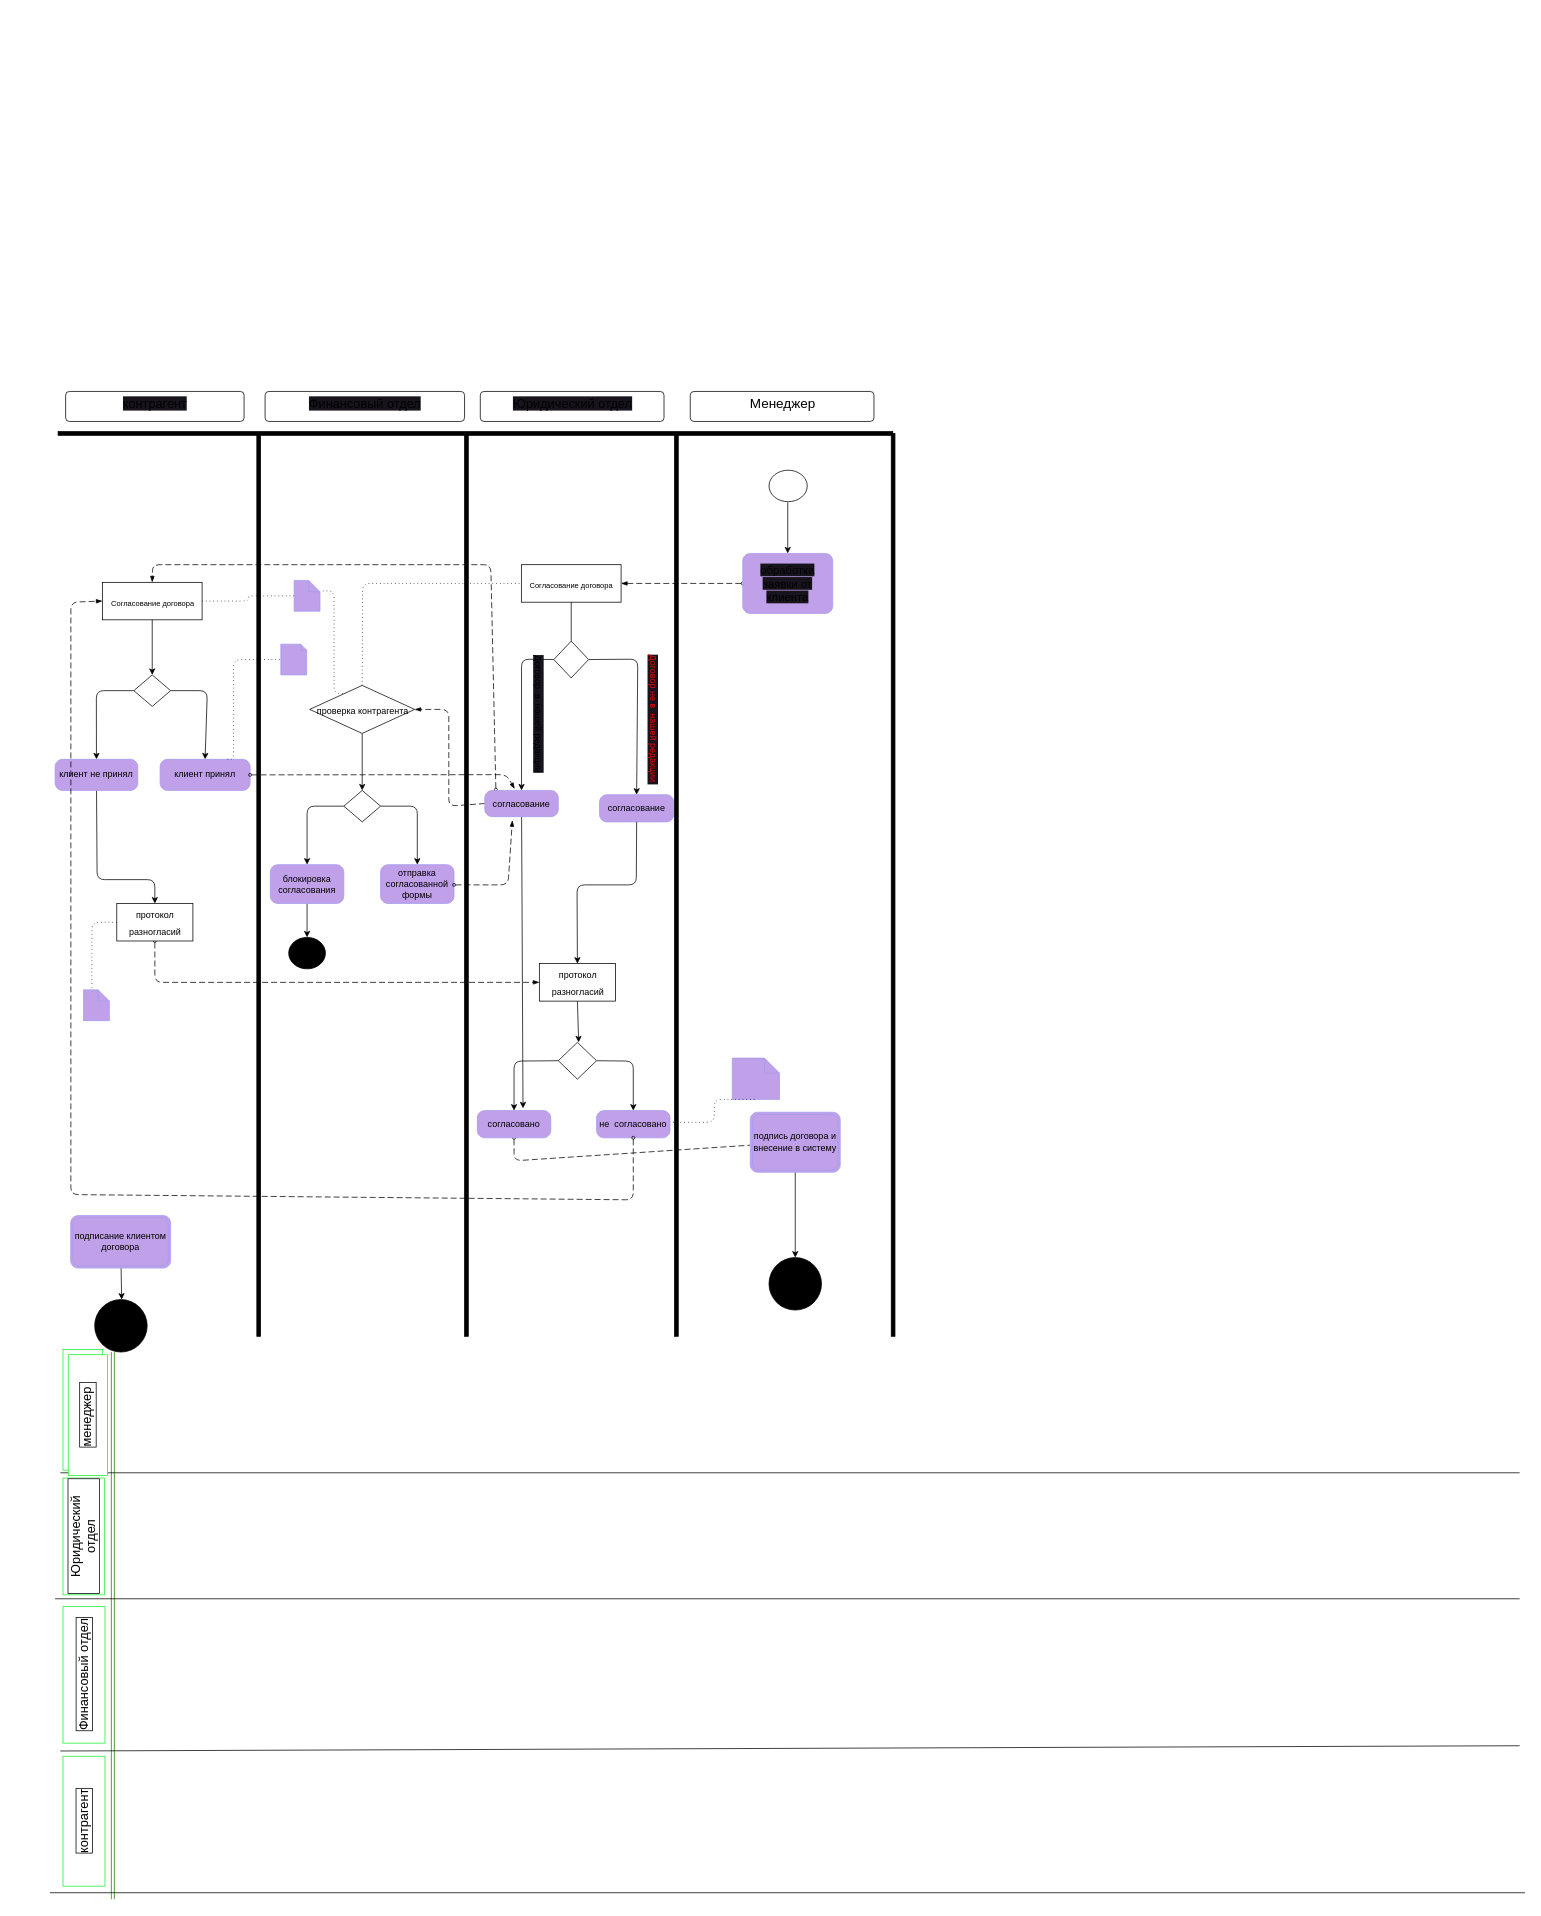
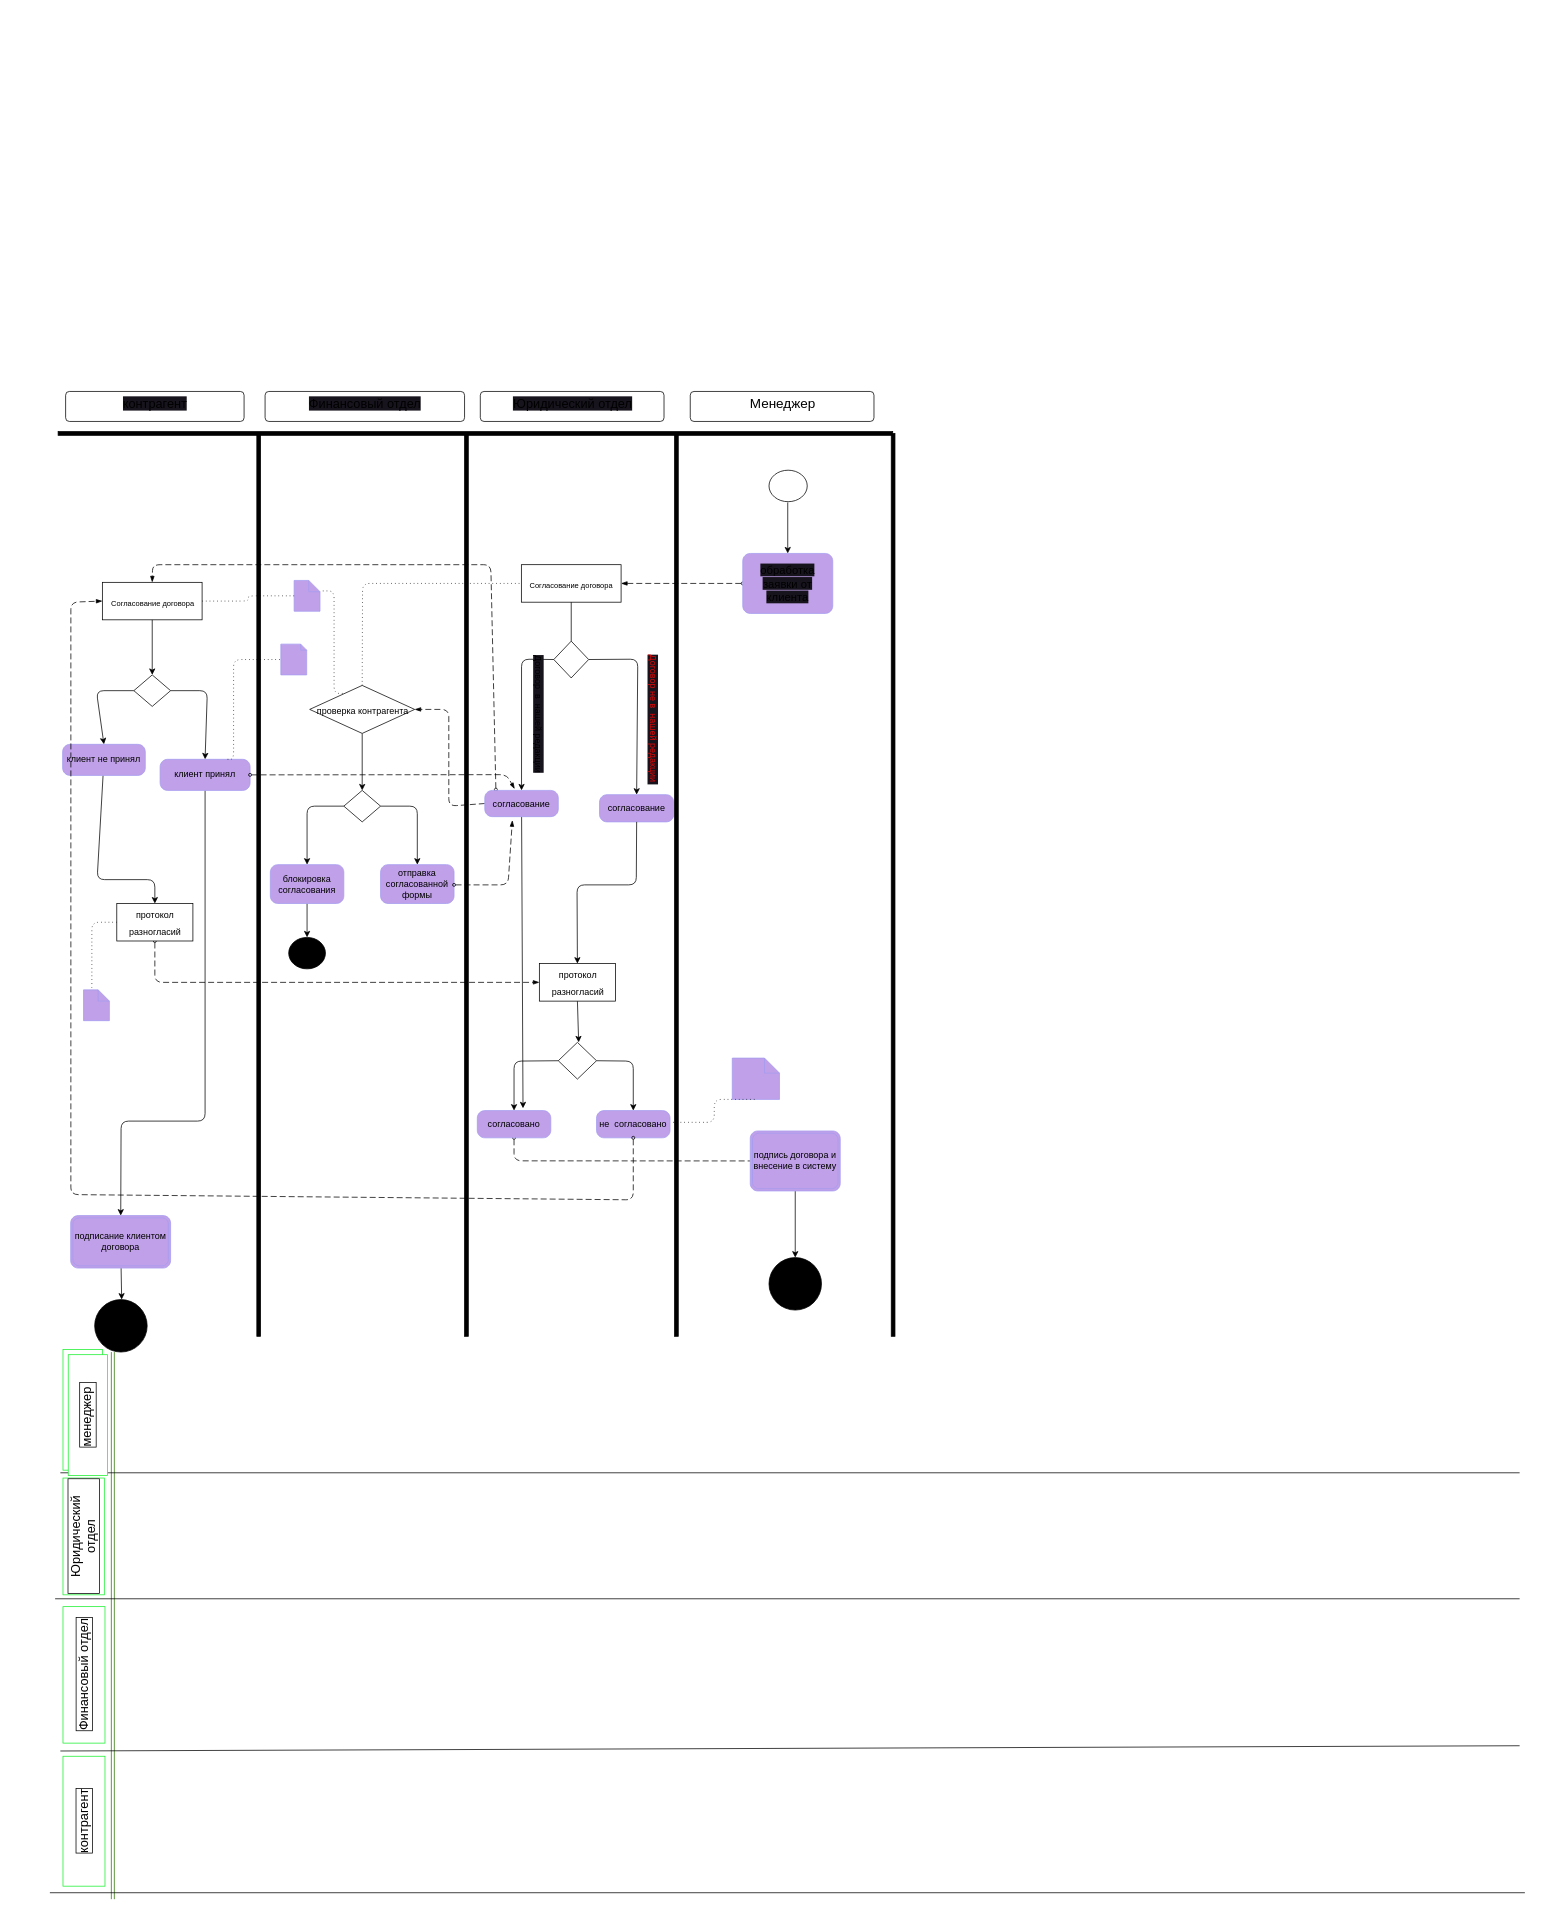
node "клиент не принял": moved (96, 775) -> (104, 760)
node "подпись договора и внесение в систему": moved (795, 1142) -> (795, 1161)
edge "клиент принял" -> "подписание клиентом договора": added
